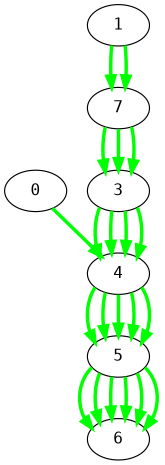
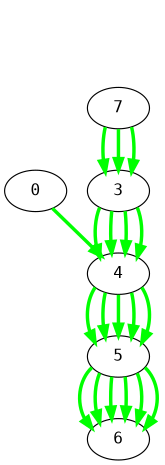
node "1": removed
